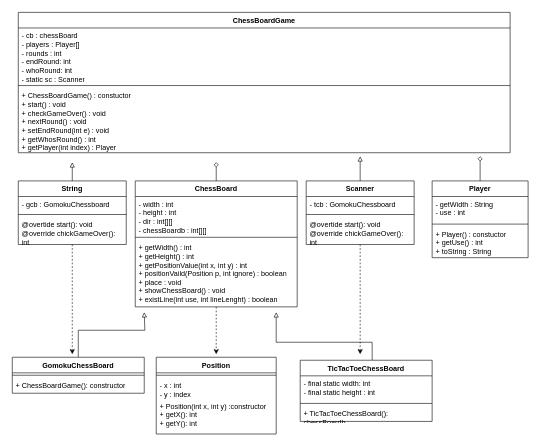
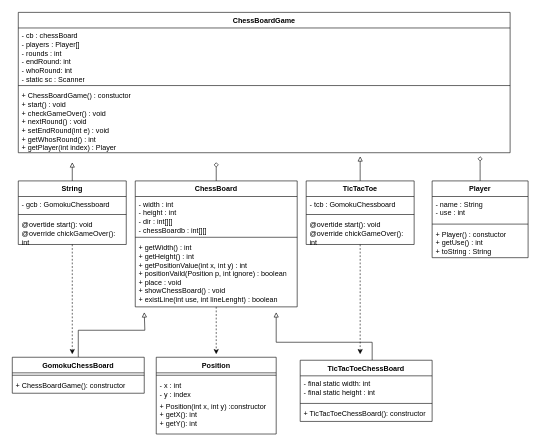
node "Scanner": label "Scanner" -> "TicTacToe"
node "- getWidth : String - use : int": label "- getWidth : String - use : int" -> "- name : String - use : int"
node "+ TicTacToeChessBoard(): chessBoardb": label "+ TicTacToeChessBoard(): chessBoardb" -> "+ TicTacToeChessBoard(): constructor"
